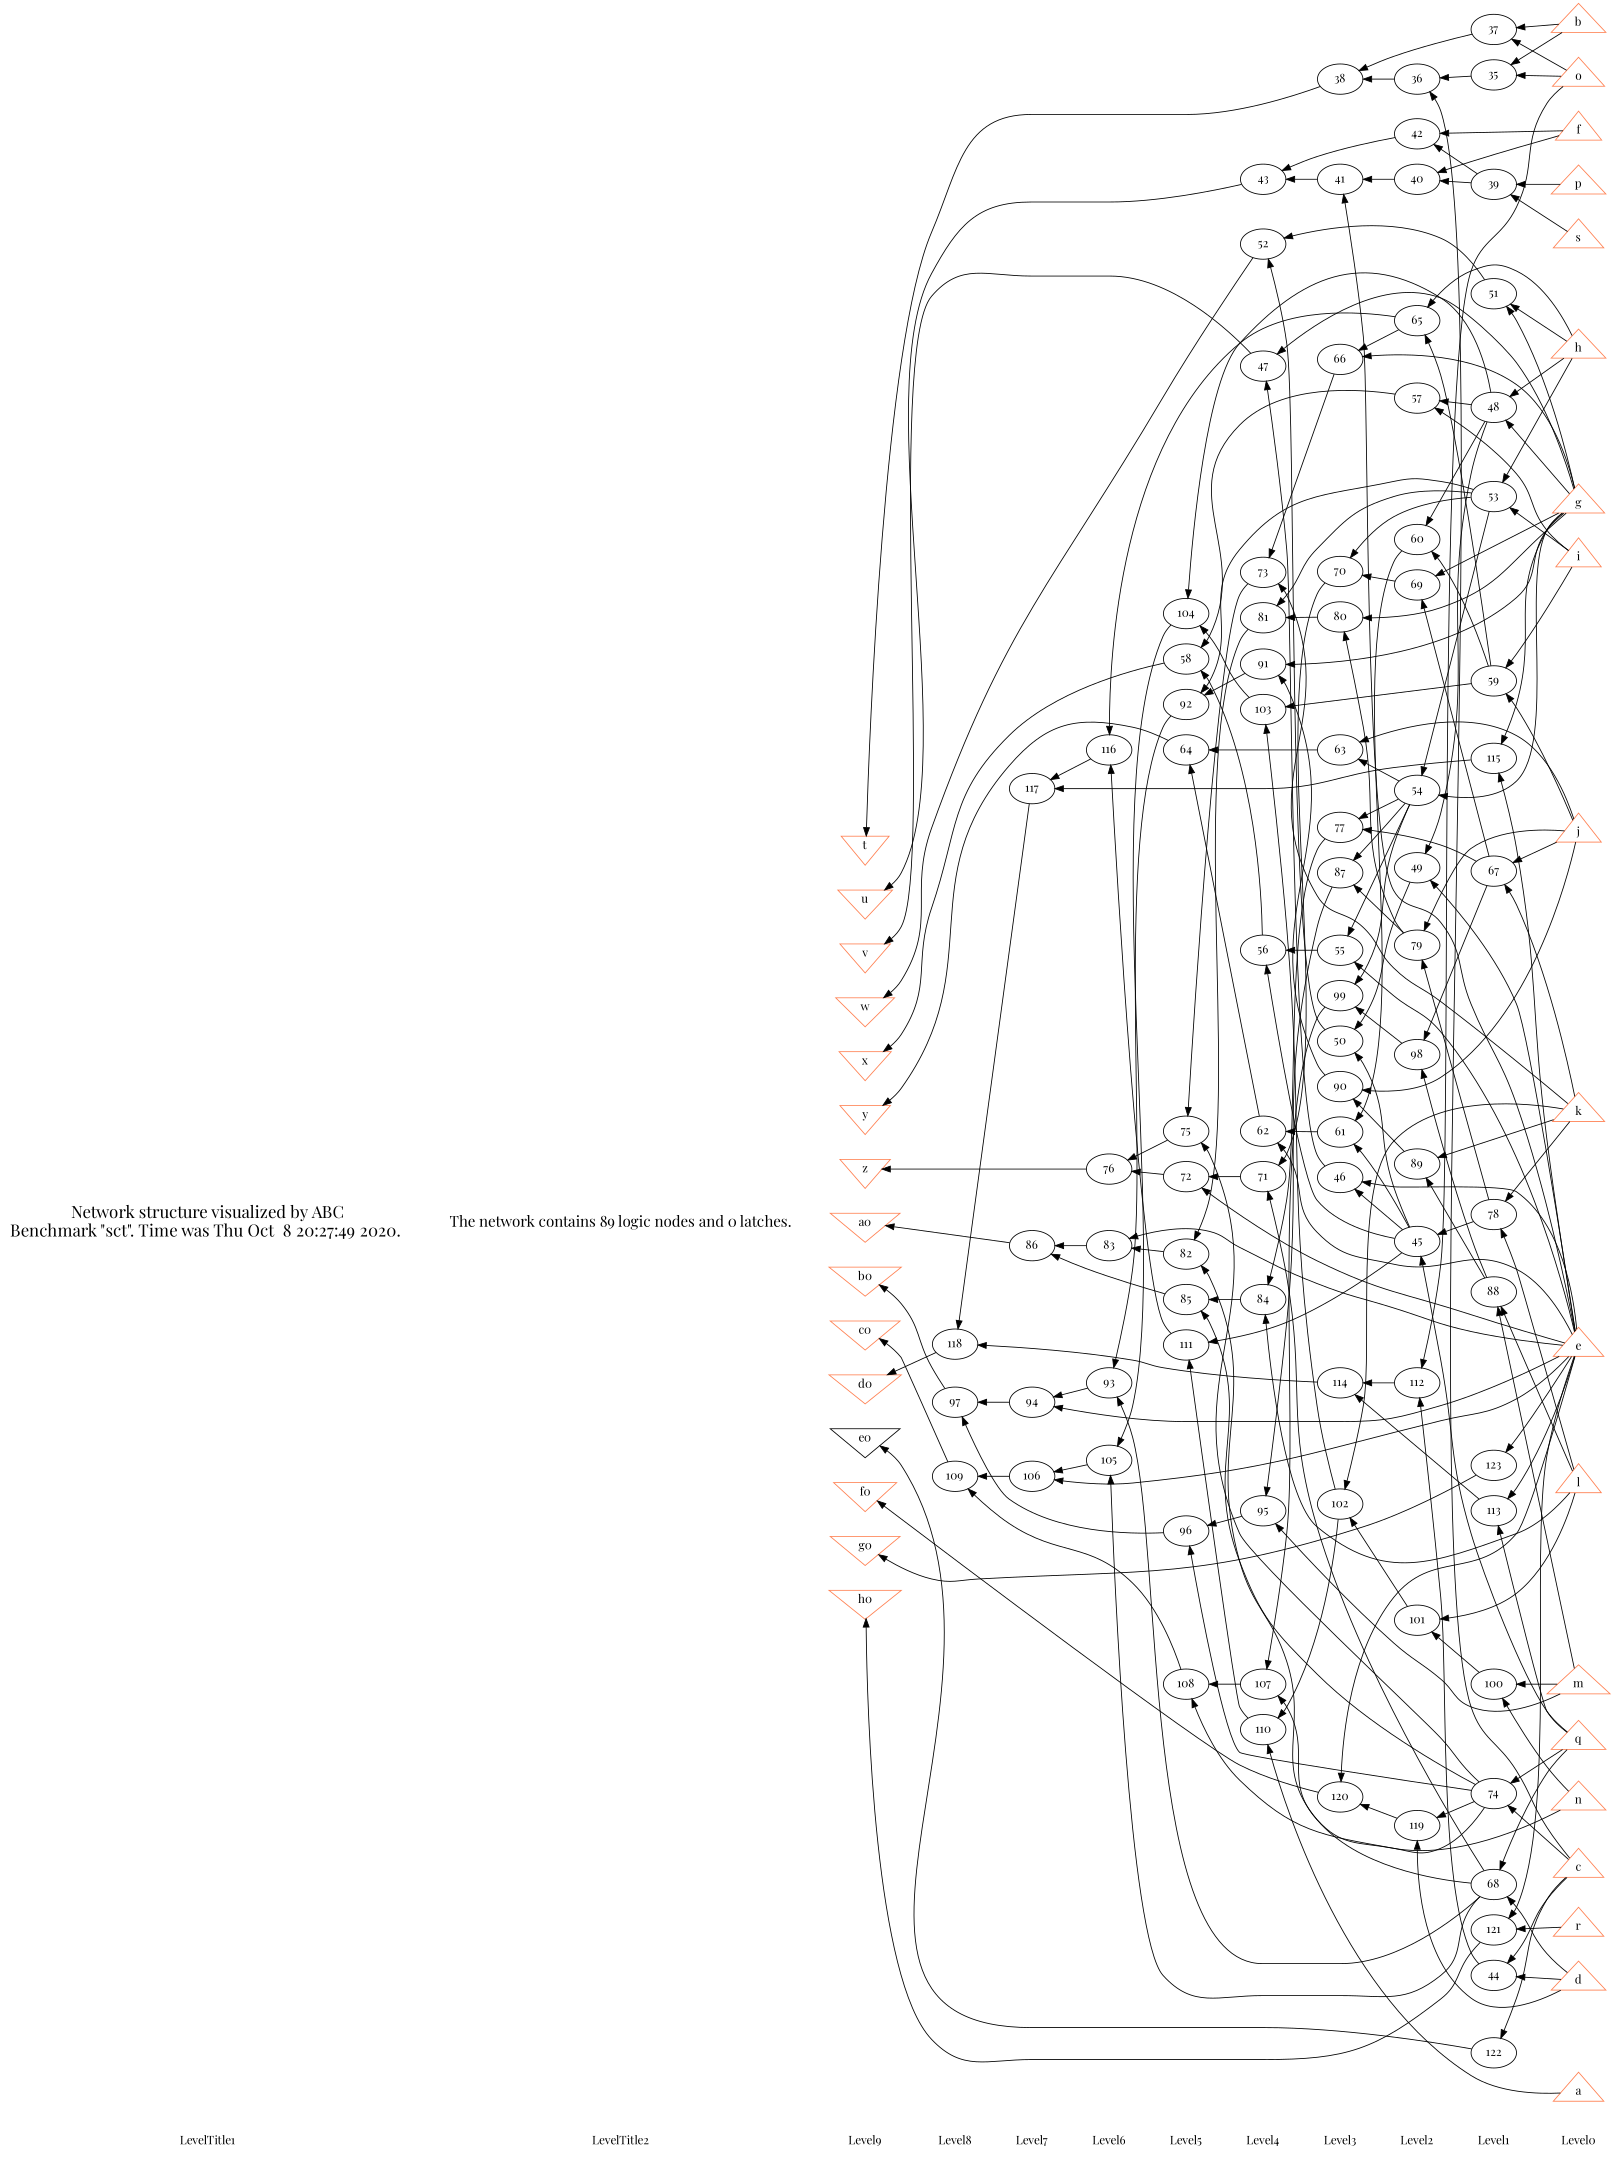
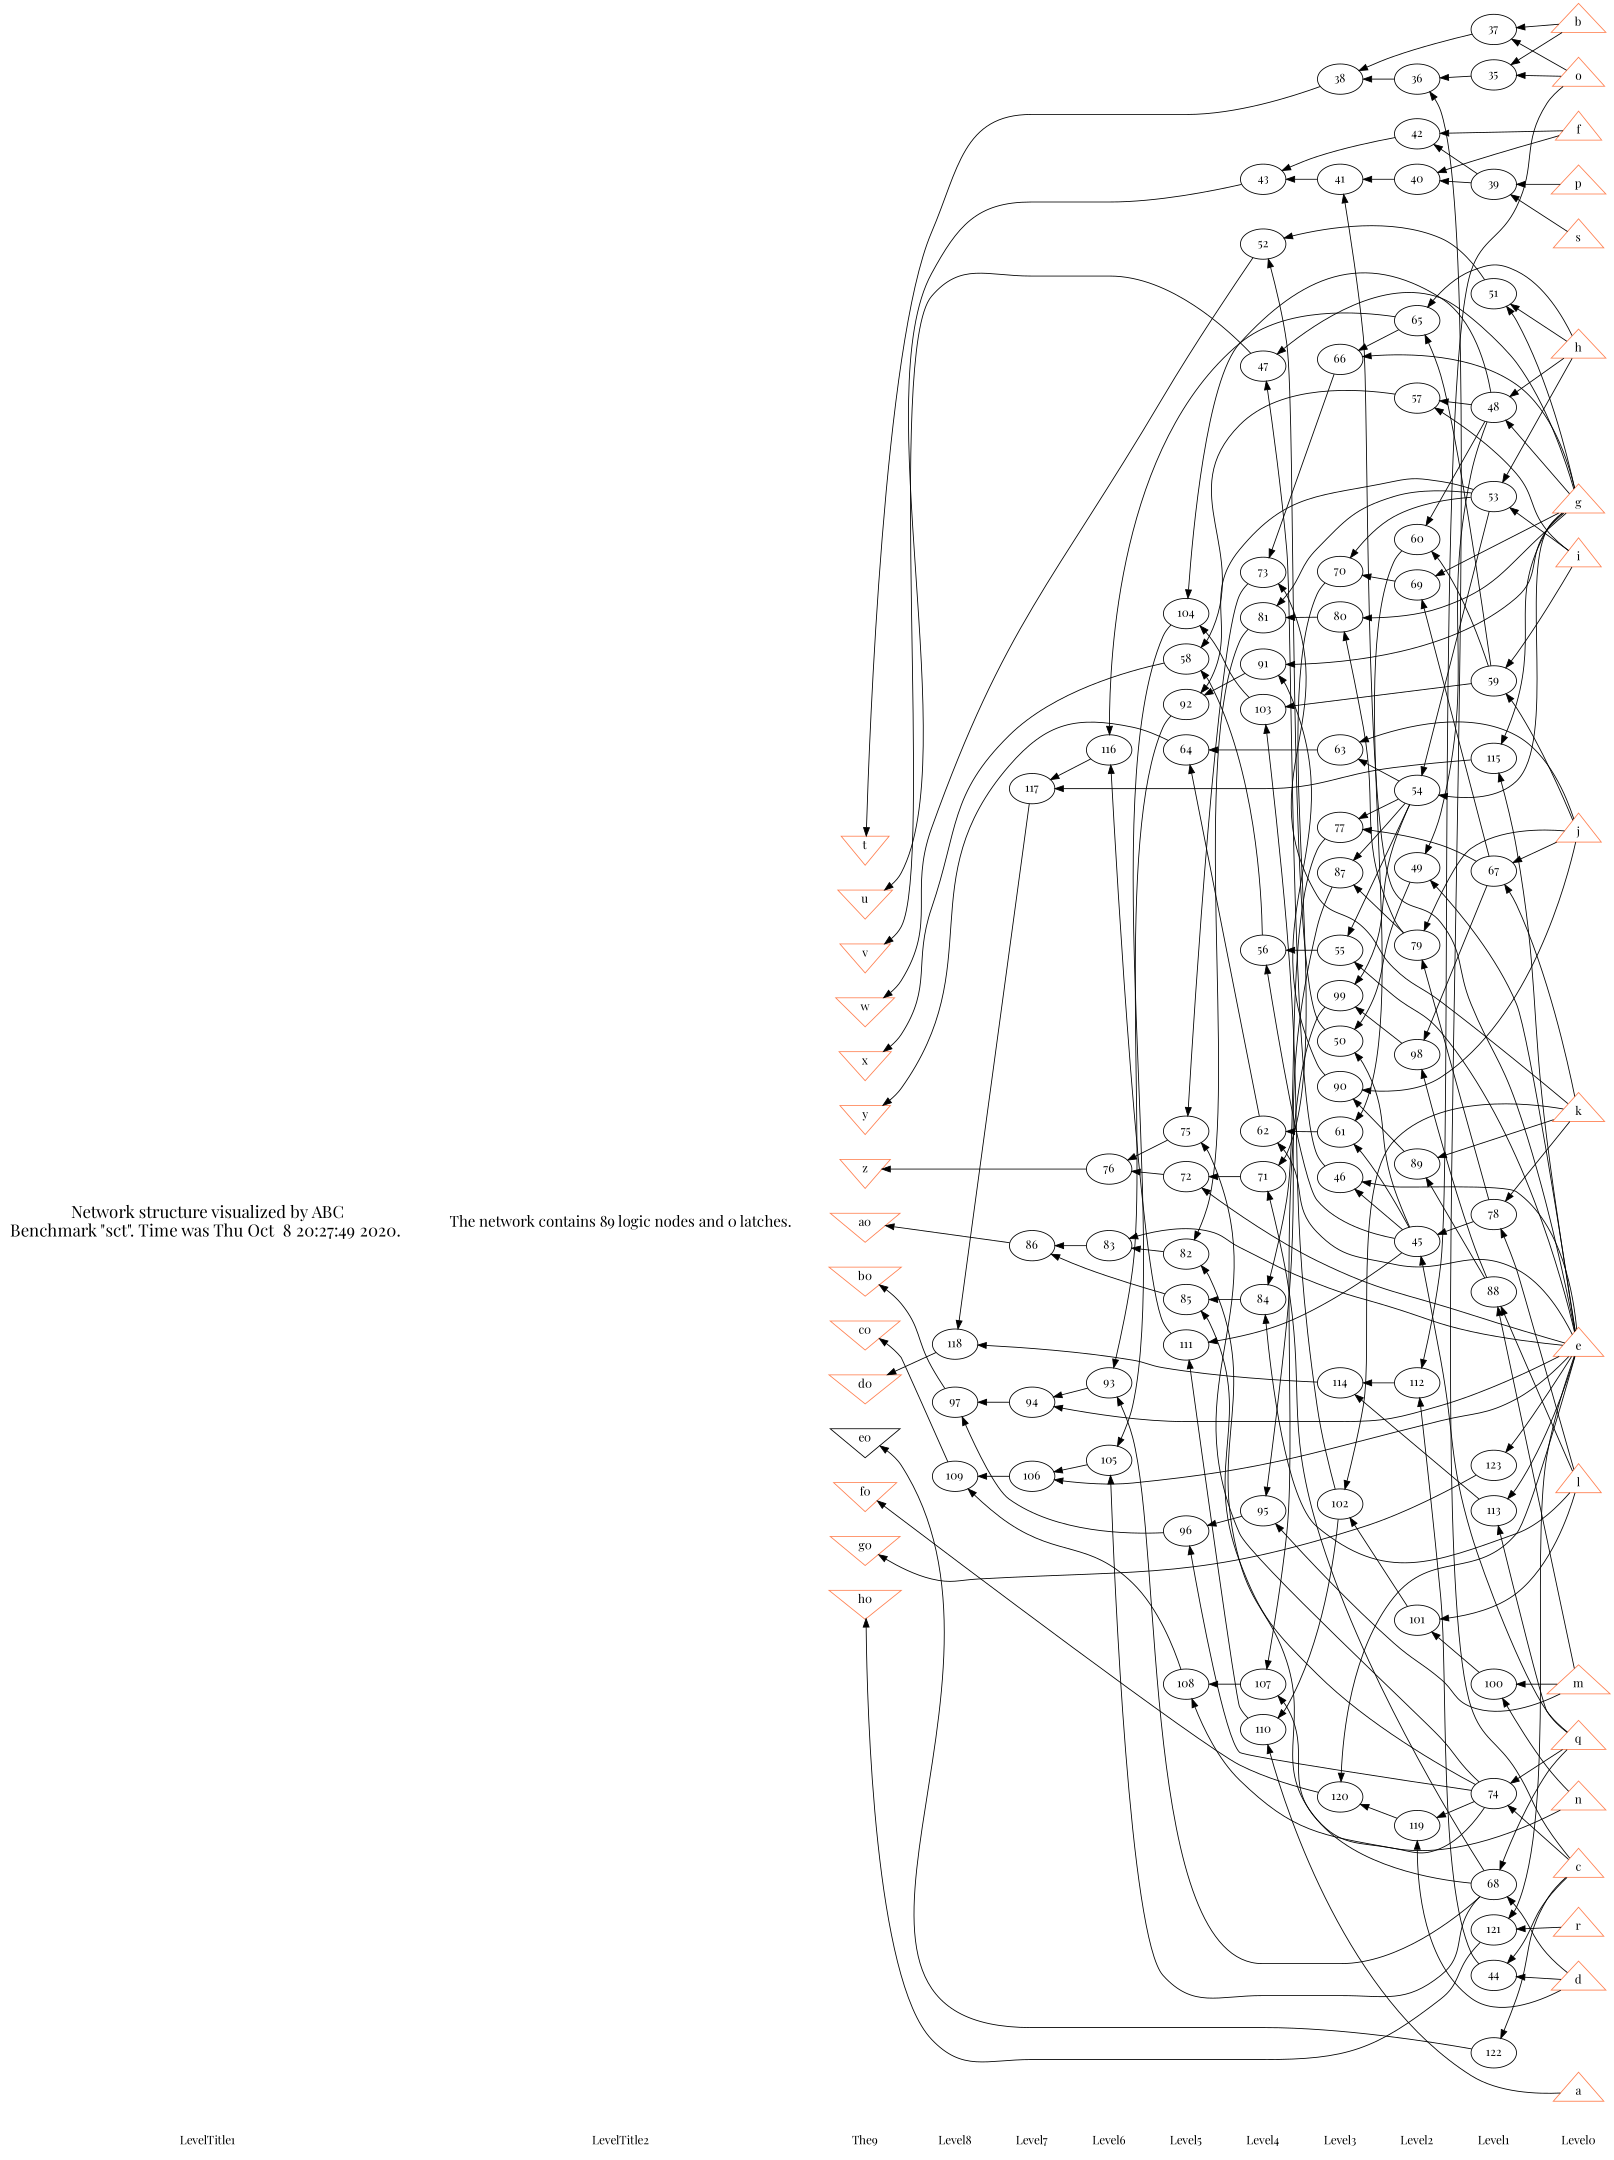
node "Level9": label "Level9" -> "The9"
